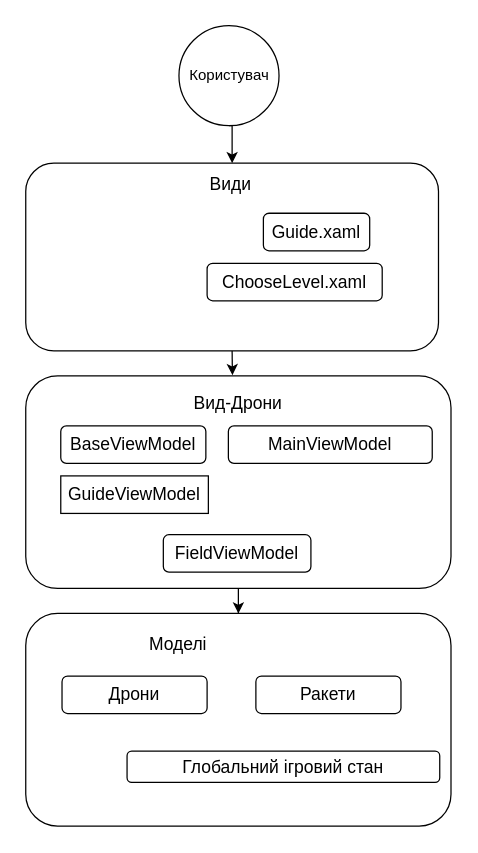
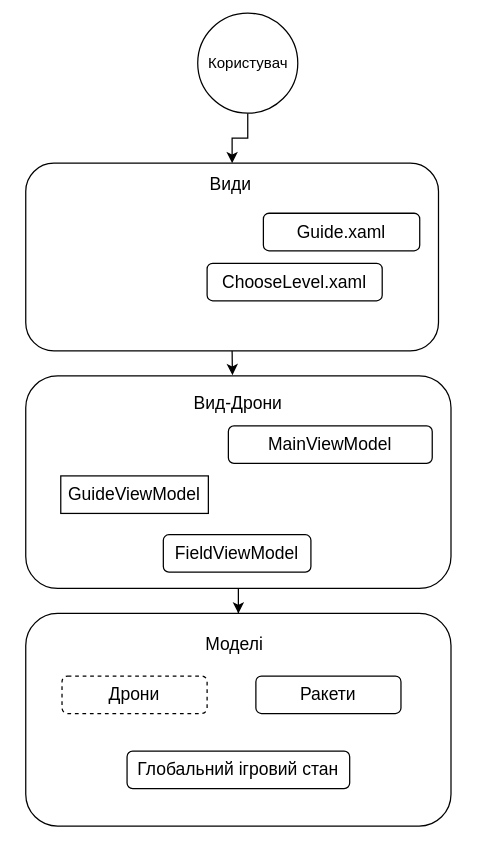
node "Користувач": moved (229, 76) -> (248, 63)
node "Guide.xaml": size 106x38 -> 156x38
node "BaseViewModel": removed
node "Моделі": moved (177, 644) -> (233, 644)
node "Дрони": style solid -> dashed
node "Глобальний ігровий стан": size 313x31 -> 223x38
